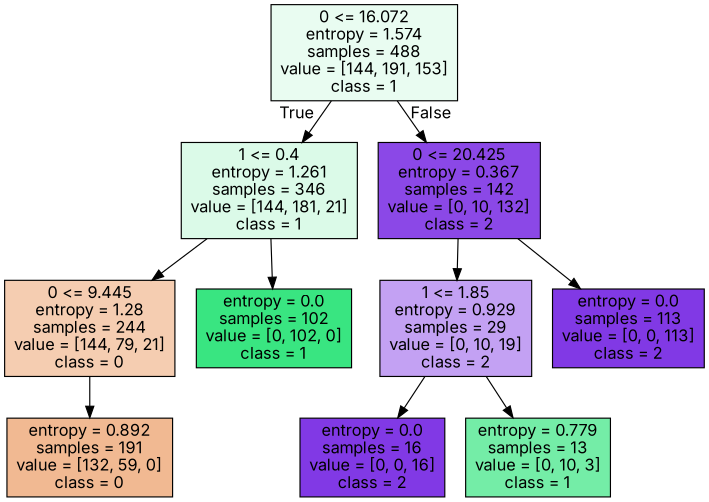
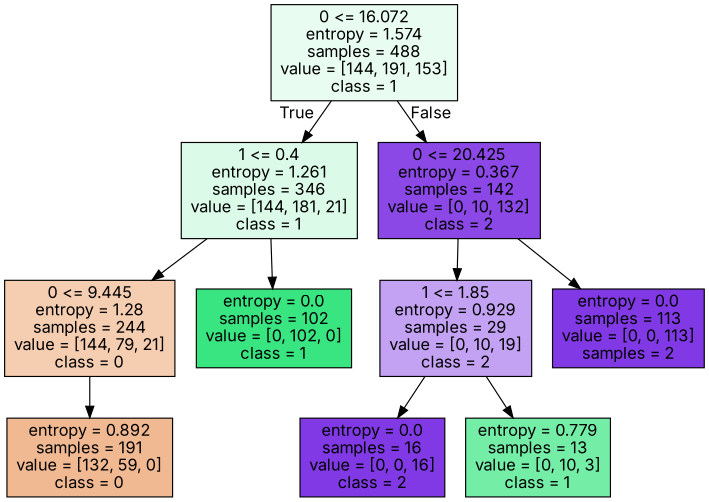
node "entropy = 0.0 samples = 113 value = [0, 0, 113] class = 2": label "entropy = 0.0 samples = 113 value = [0, 0, 113] class = 2" -> "entropy = 0.0 samples = 113 value = [0, 0, 113] samples = 2"
